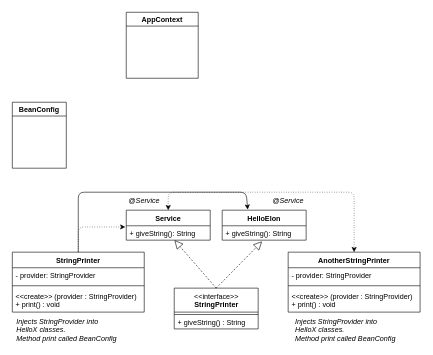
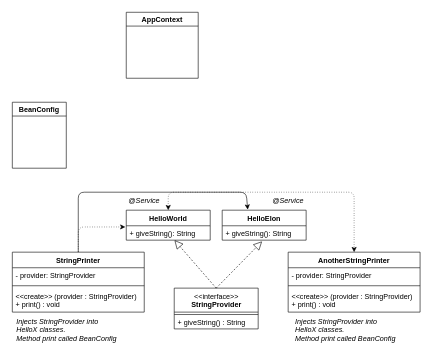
node "Service": label "Service" -> "HelloWorld"
node "<<interface>> StringPrinter": label "<<interface>> StringPrinter" -> "<<interface>> StringProvider"
